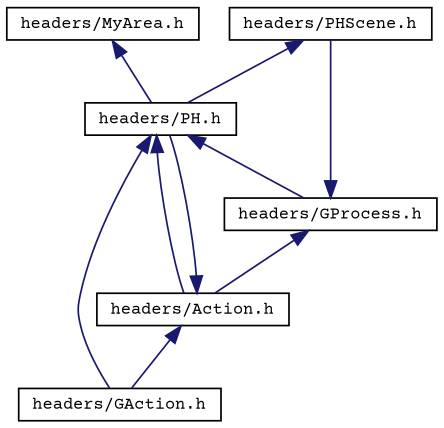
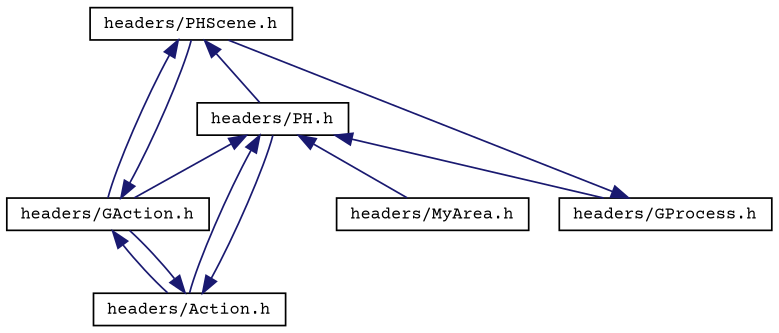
edge "headers/PH.h" -> "headers/MyArea.h": reversed
edge "headers/PHScene.h" -> "headers/GAction.h": added
edge "headers/GAction.h" -> "headers/PHScene.h": added
edge "headers/Action.h" -> "headers/GProcess.h": now "headers/Action.h" -> "headers/GAction.h"
